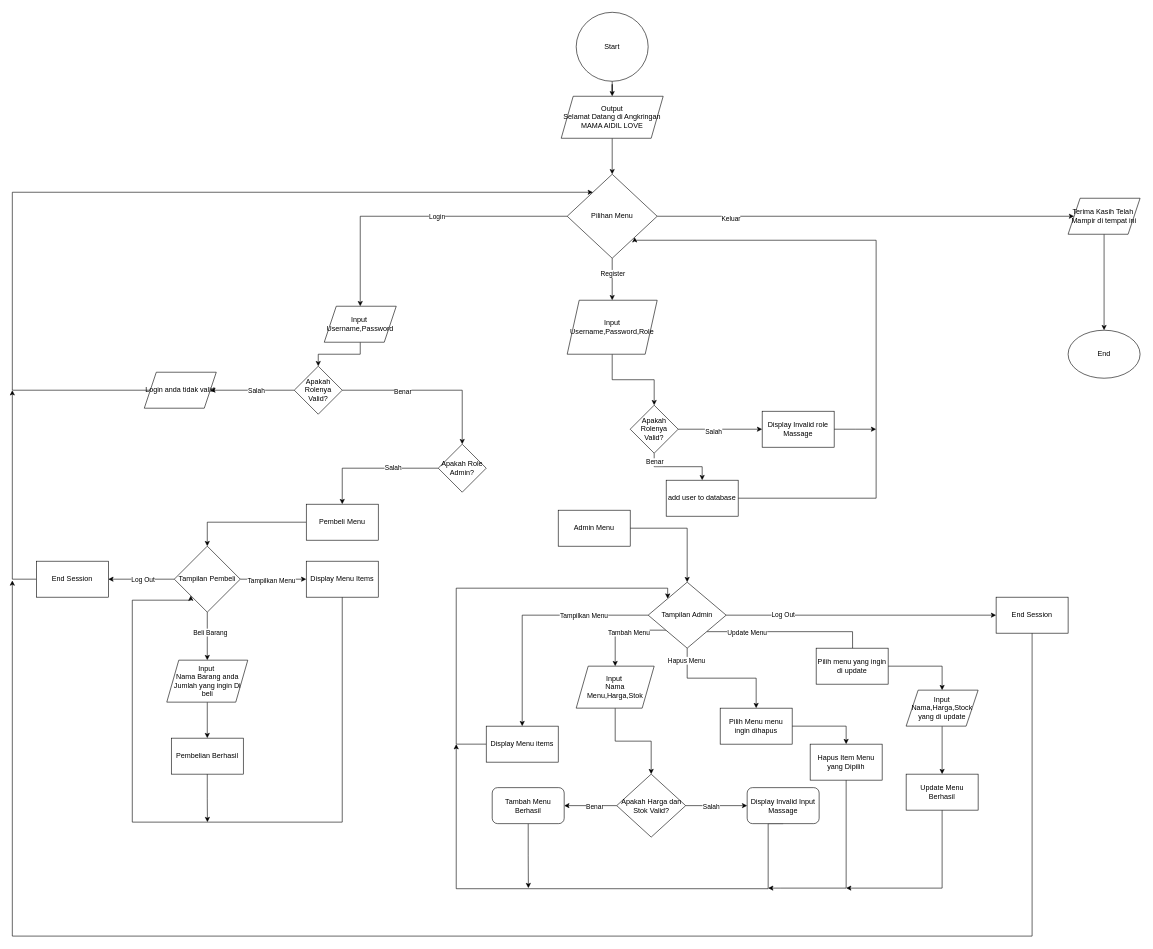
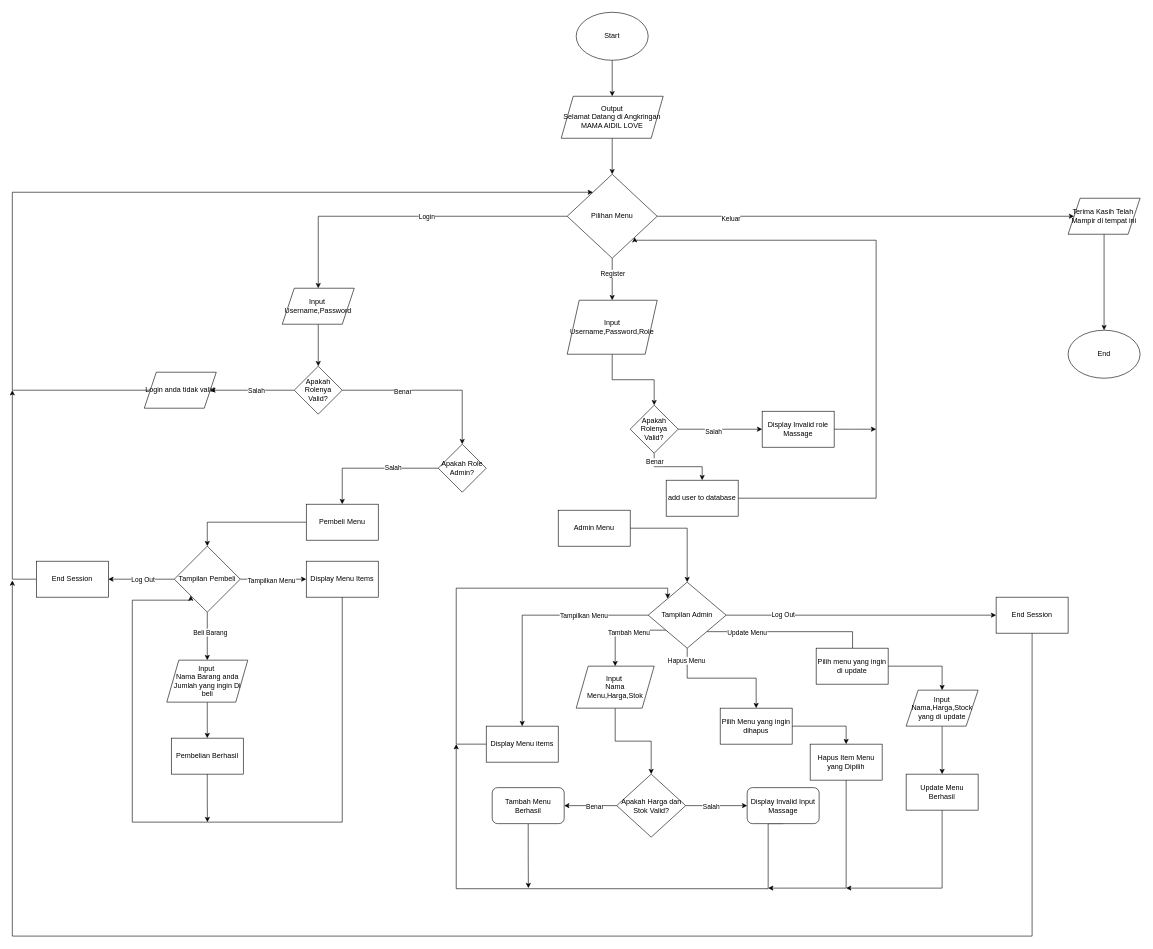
node "Start": size 72x69 -> 72x48
node "Input Username,Password": moved (360, 324) -> (318, 306)
node "Pilih Menu menu ingin dihapus": label "Pilih Menu menu ingin dihapus" -> "Pilih Menu yang ingin dihapus"
